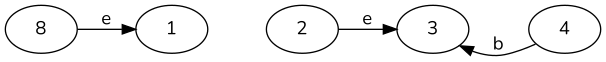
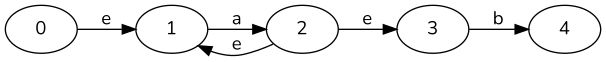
node "8": label "8" -> "0"
edge "1" -> "2": added, label "a"
edge "2" -> "1": added, label "e"
edge "4" -> "3": reversed
